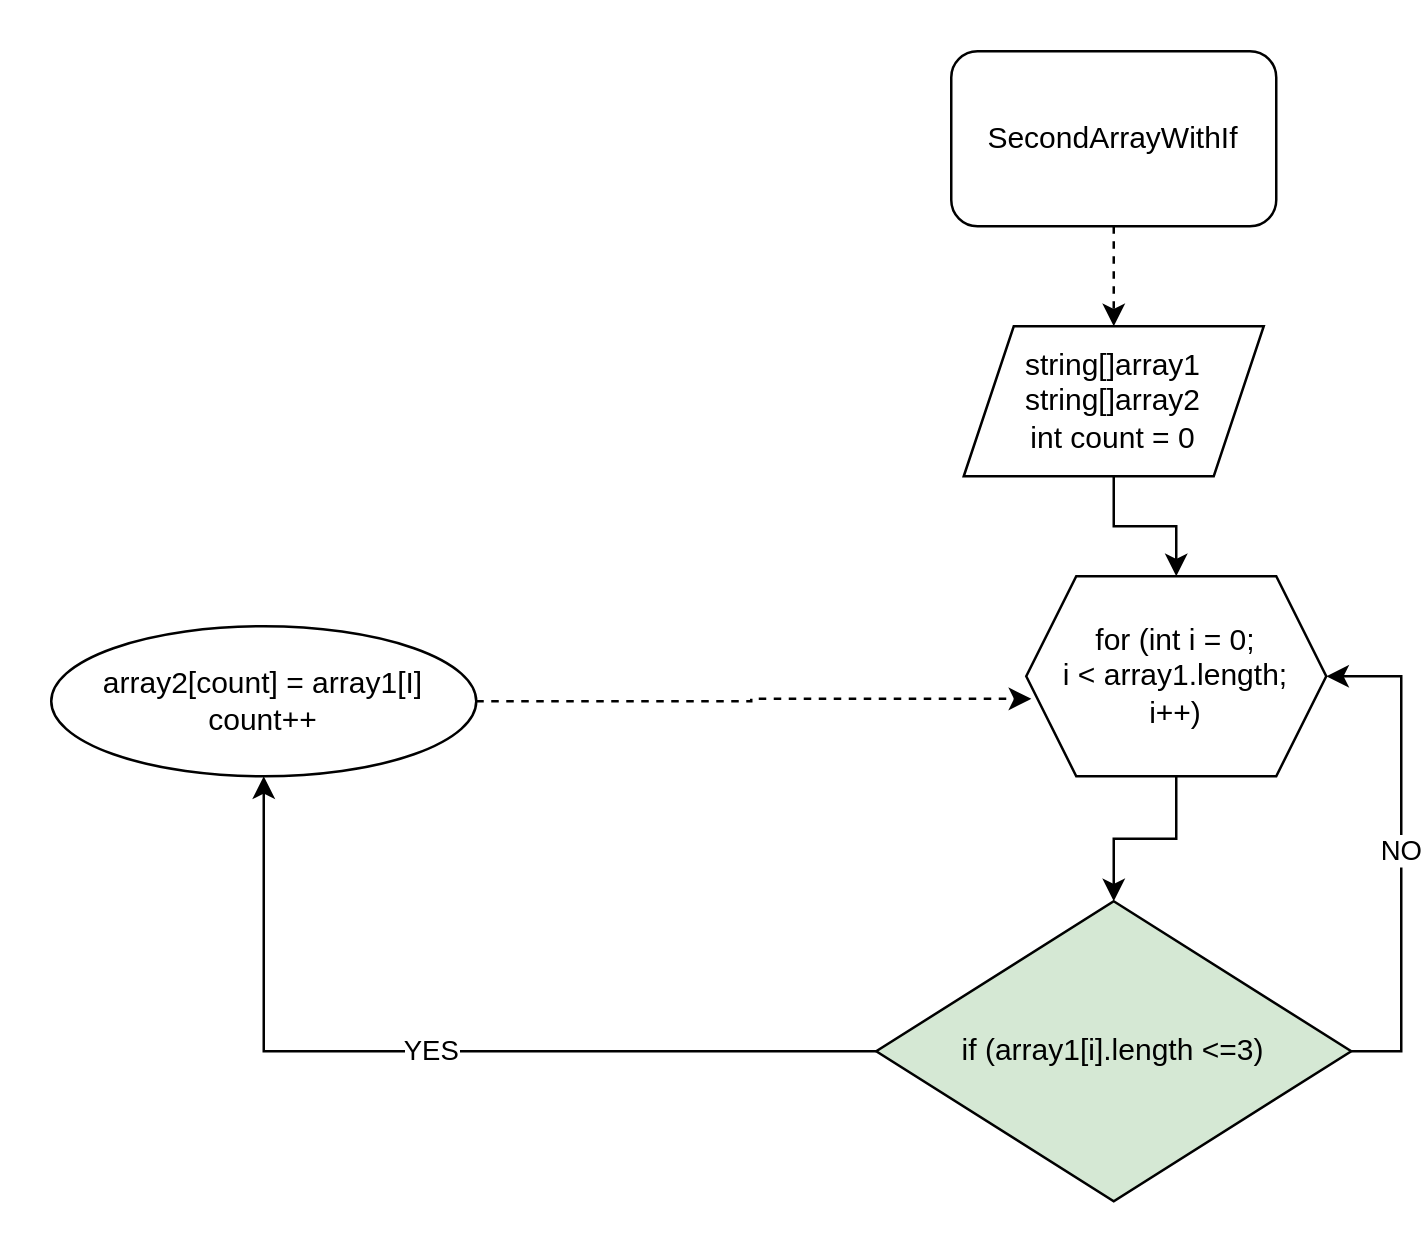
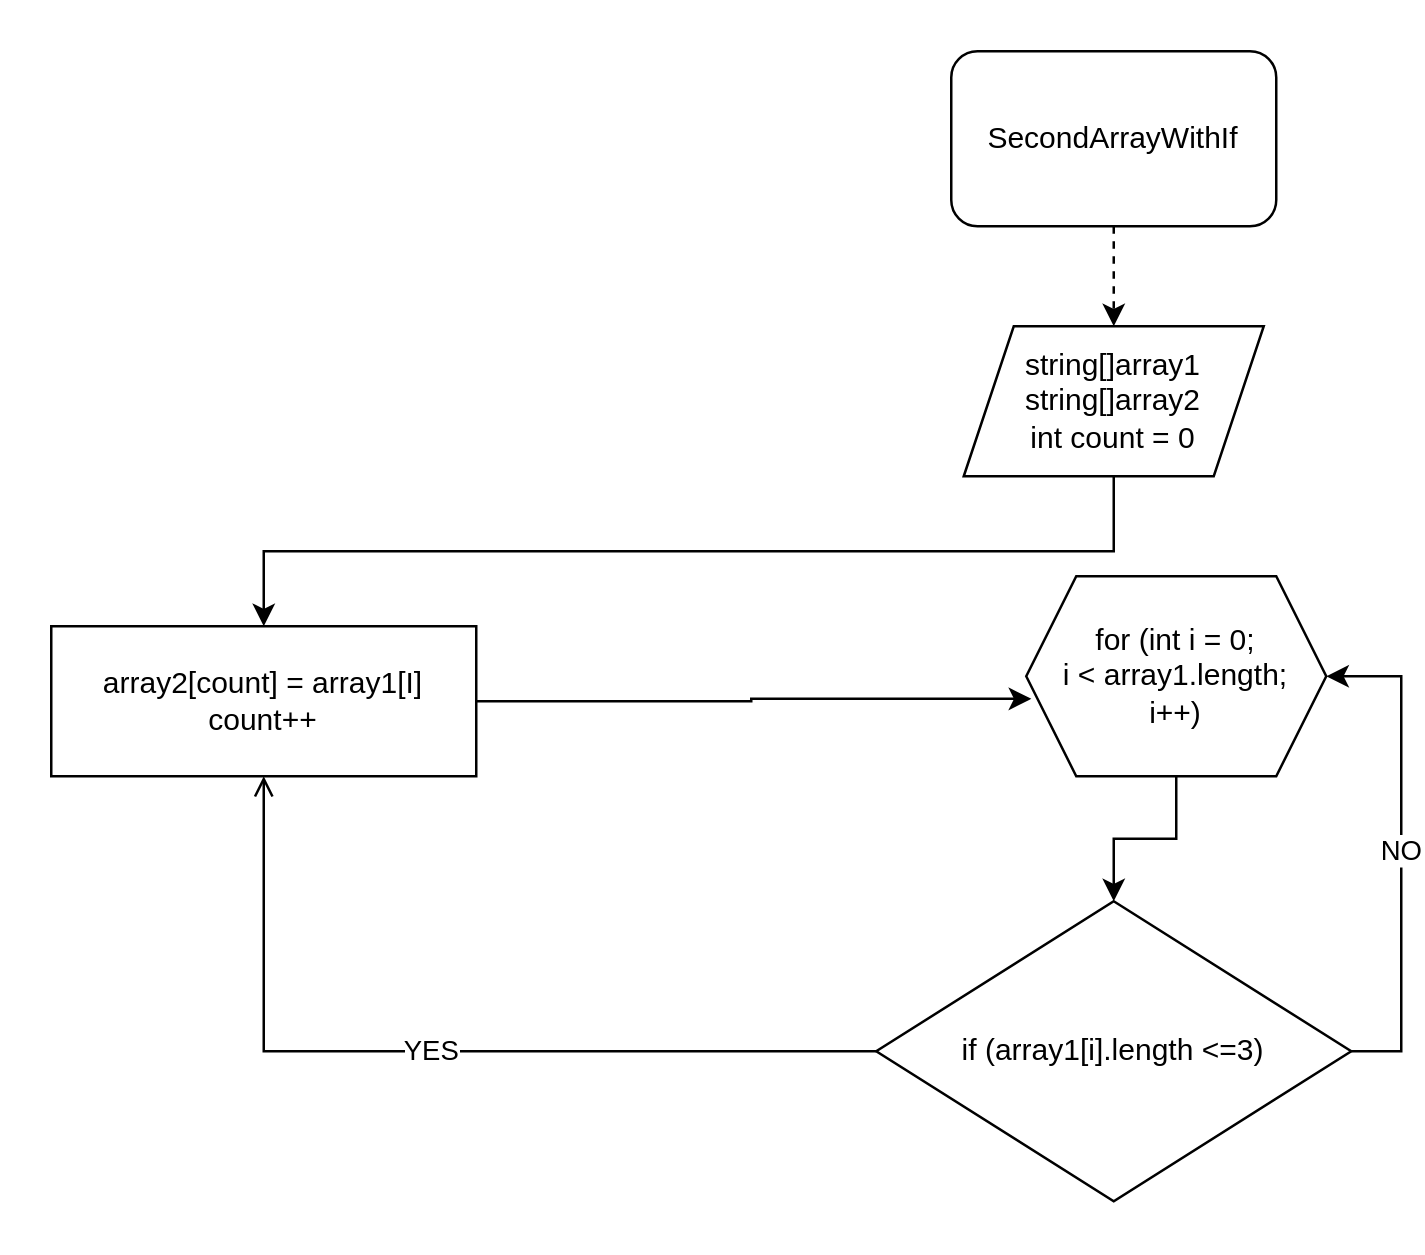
edge "string[]array1 string[]array2 int count = 0" -> "for (int i = 0; i < array1.length; i++)": now "string[]array1 string[]array2 int count = 0" -> "array2[count] = array1[I] count++"
node "array2[count] = array1[I] count++": shape ellipse -> rectangle
edge "array2[count] = array1[I] count++" -> "for (int i = 0; i < array1.length; i++)": style dashed -> solid
edge "if (array1[i].length <=3)" -> "array2[count] = array1[I] count++": arrowhead classic -> open
node "if (array1[i].length <=3)": fillcolor #d5e8d4 -> #ffffff
